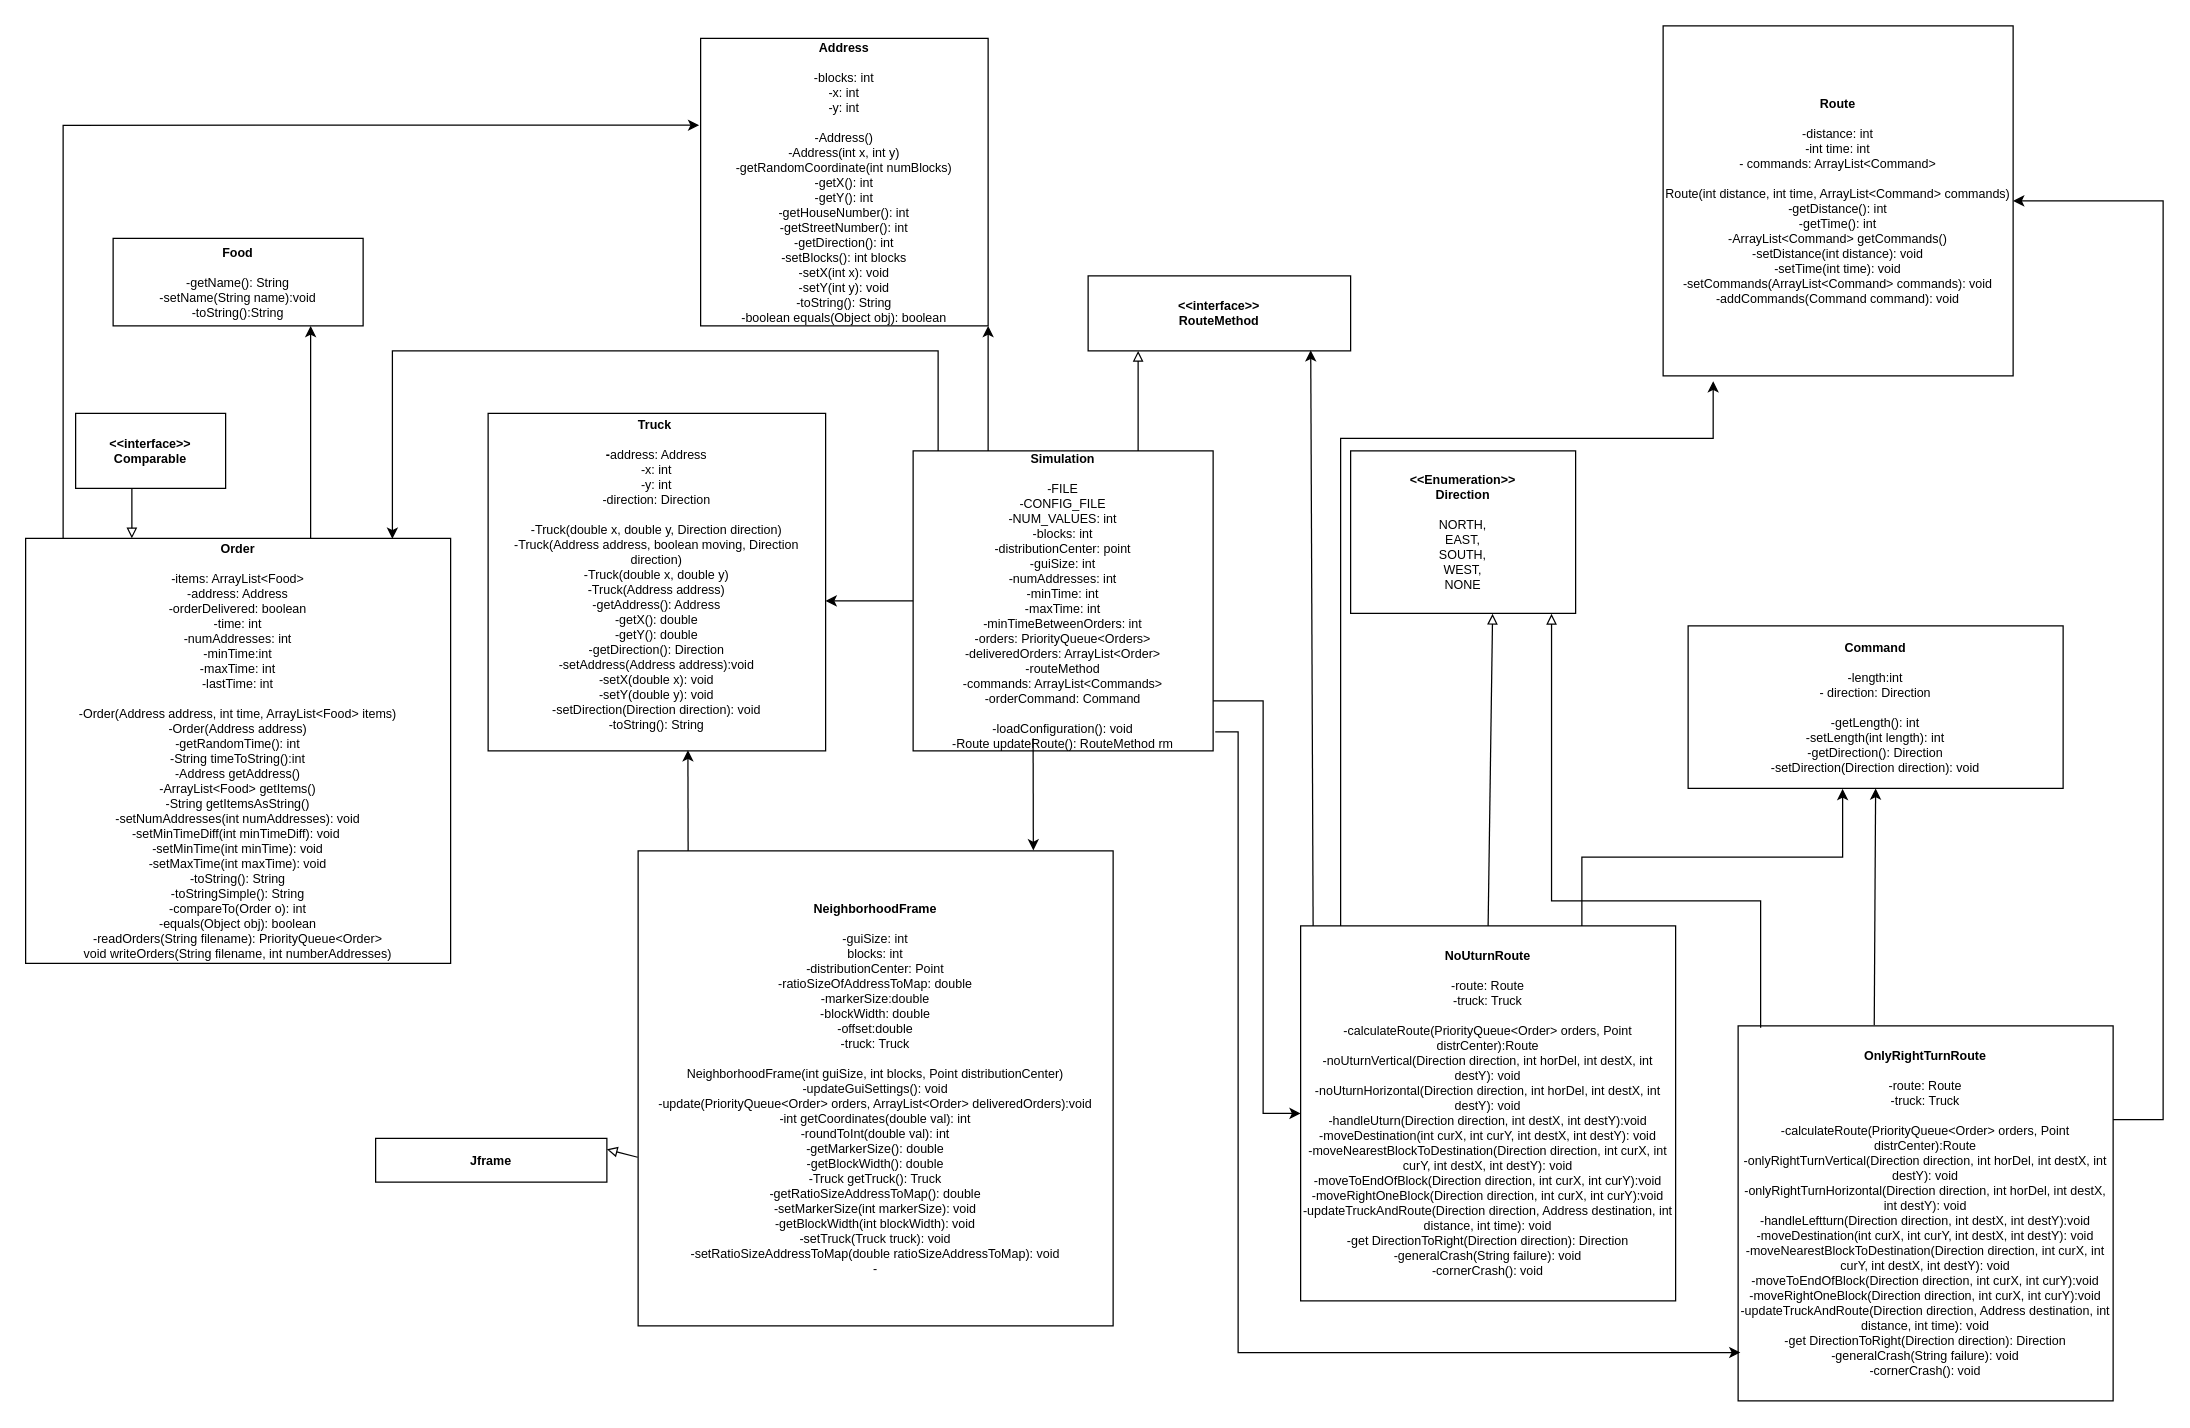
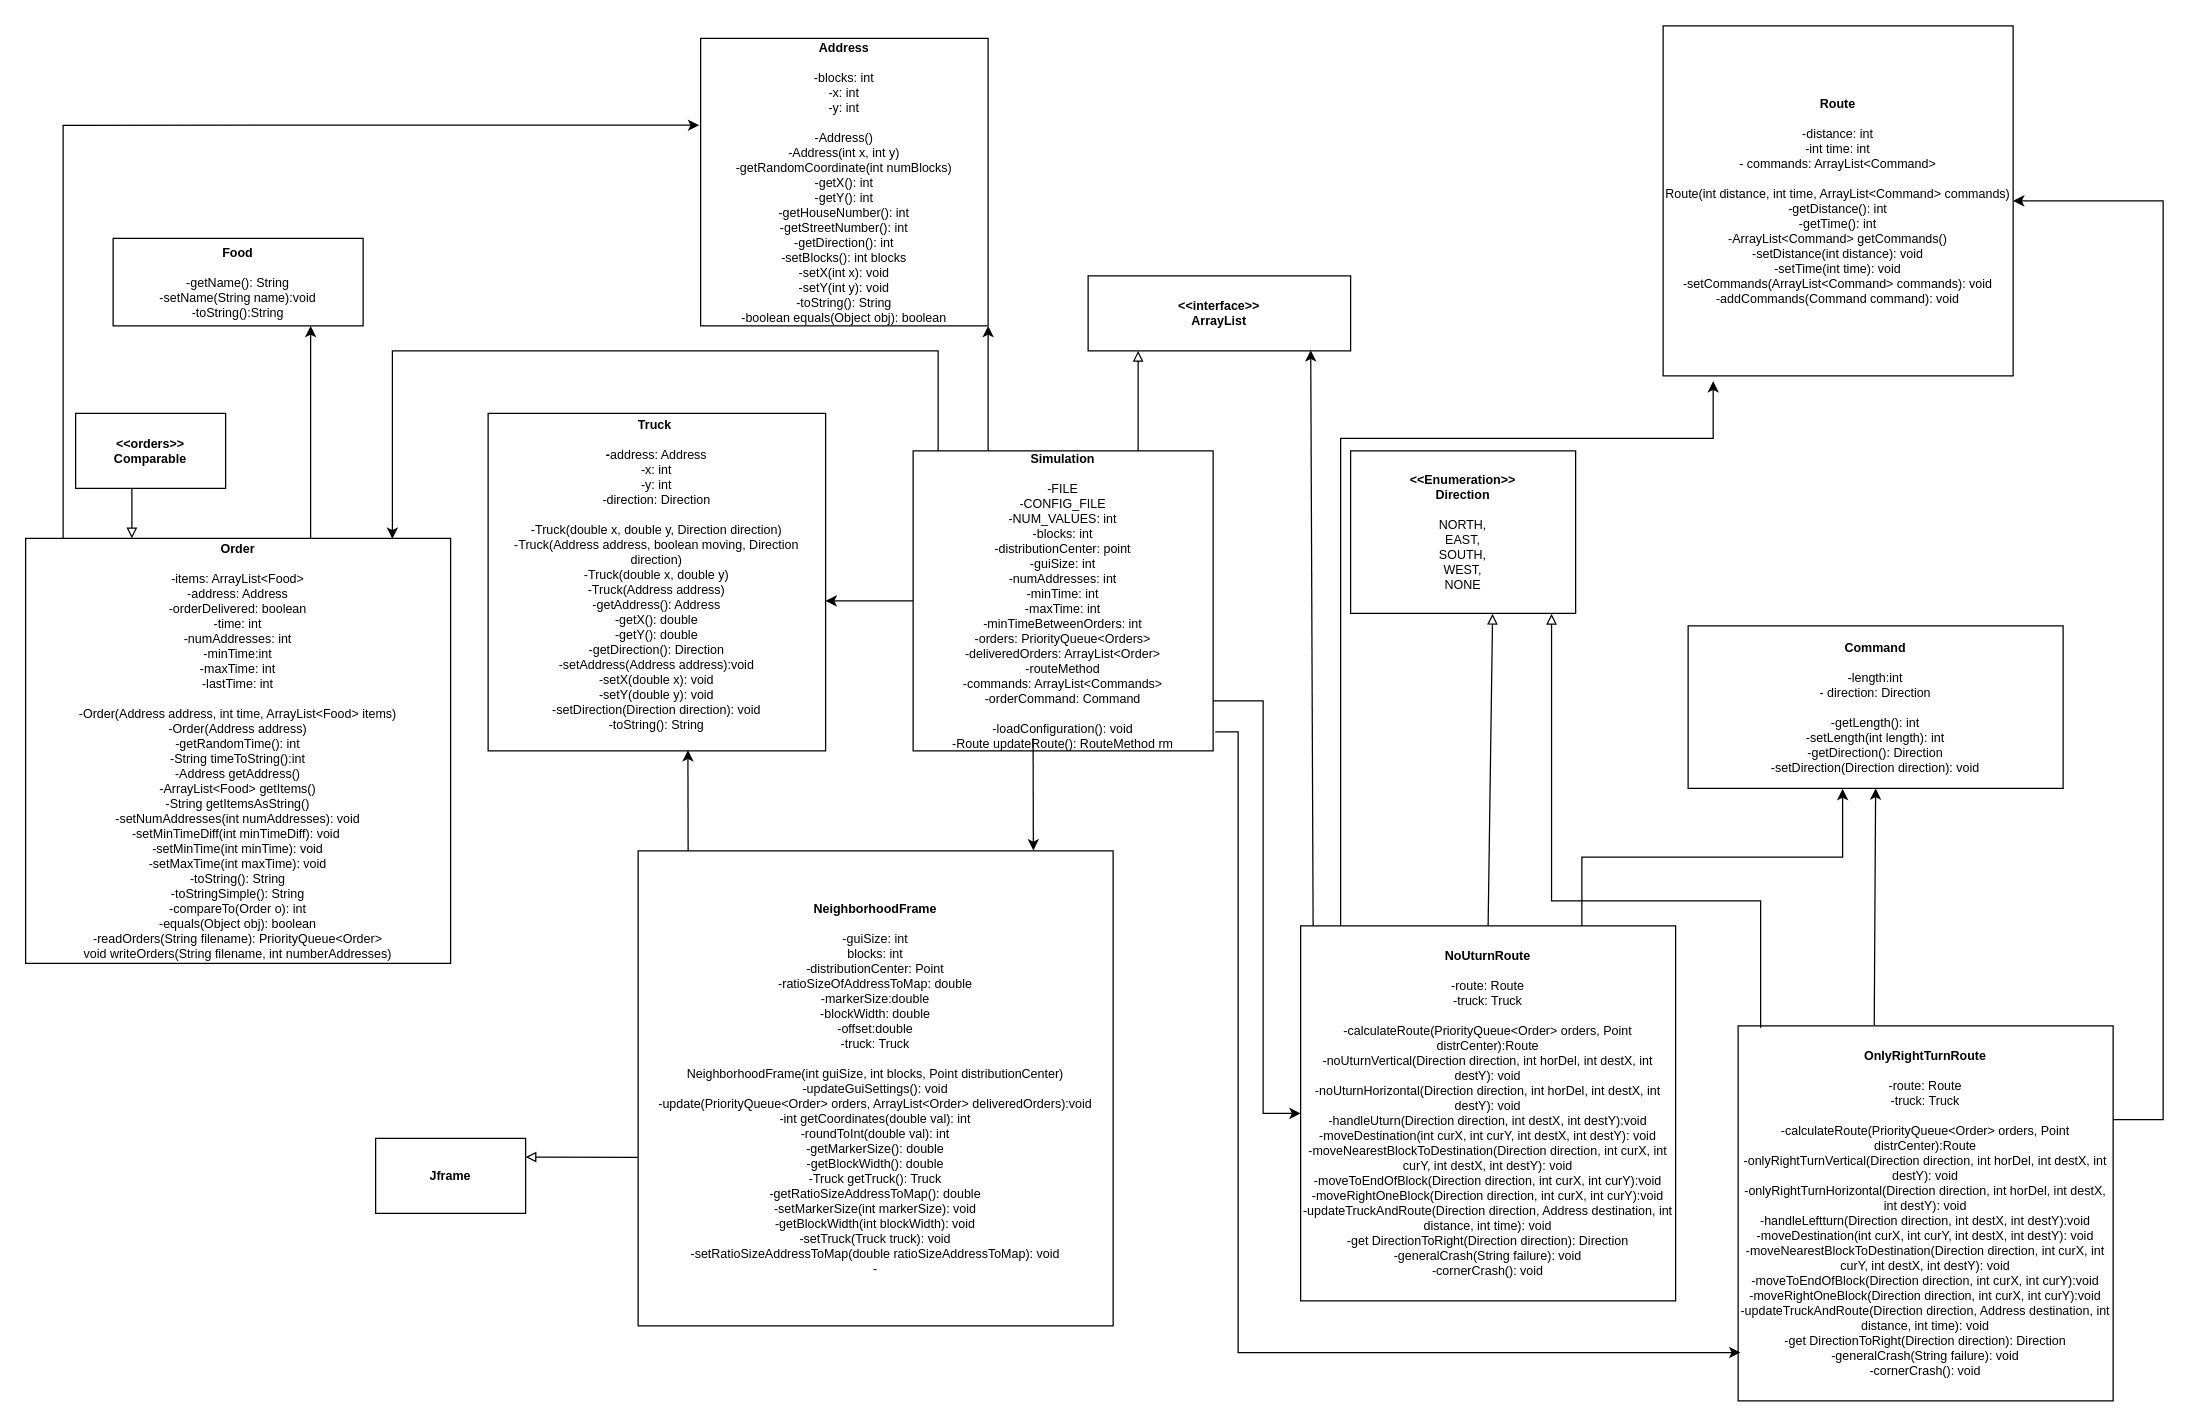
node "<<interface>> RouteMethod": label "<<interface>> RouteMethod" -> "<<interface>> ArrayList"
node "<<interface>> Comparable": label "<<interface>> Comparable" -> "<<orders>> Comparable"
node "Jframe": size 231x44 -> 150x75
